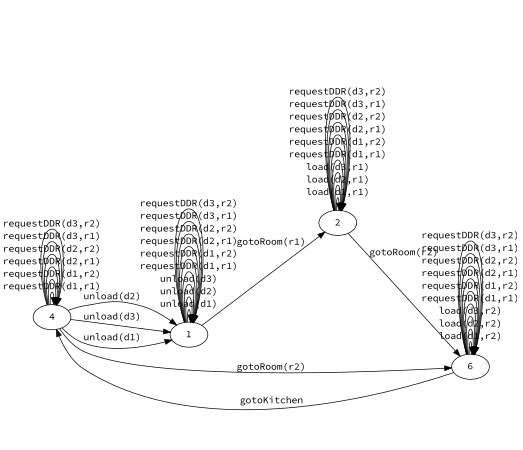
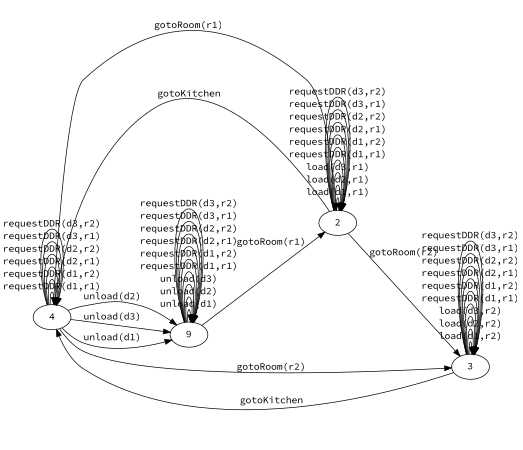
edge "4" -> "2": added, label "gotoRoom(r1)"
edge "2" -> "4": added, label "gotoKitchen"
node "1": label "1" -> "9"
node "6": label "6" -> "3"
